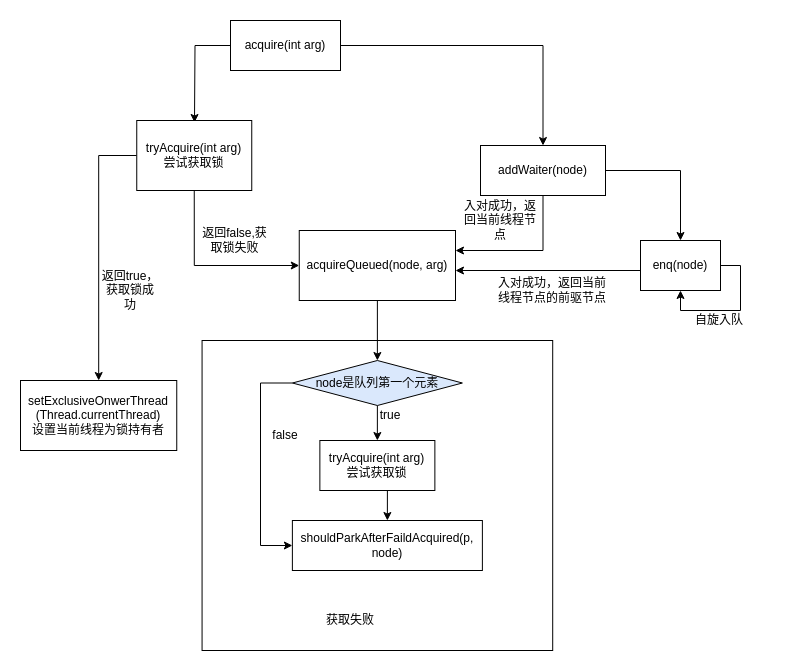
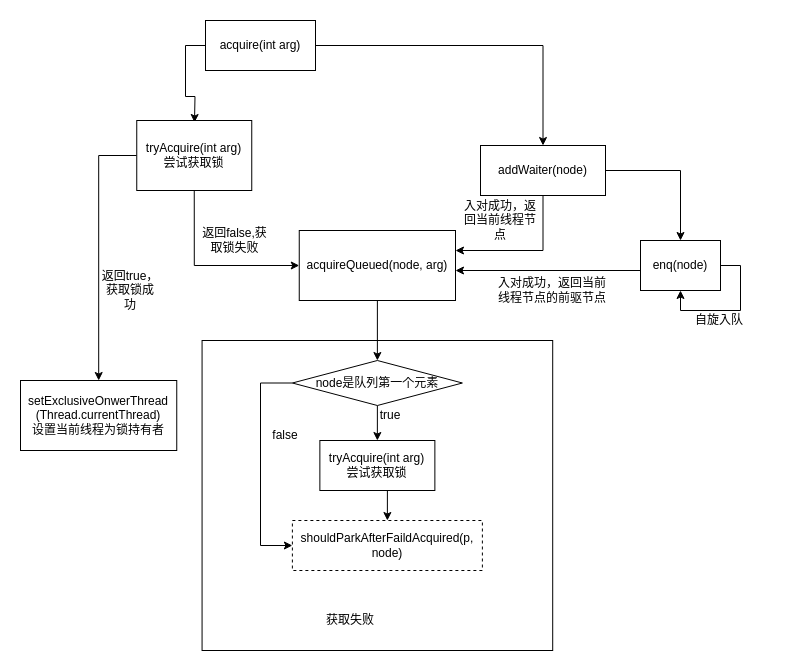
node "acquire(int arg)": moved (286, 46) -> (261, 46)
node "node是队列第一个元素": fillcolor #dae8fc -> #ffffff
node "shouldParkAfterFaildAcquired(p, node)": style solid -> dashed
